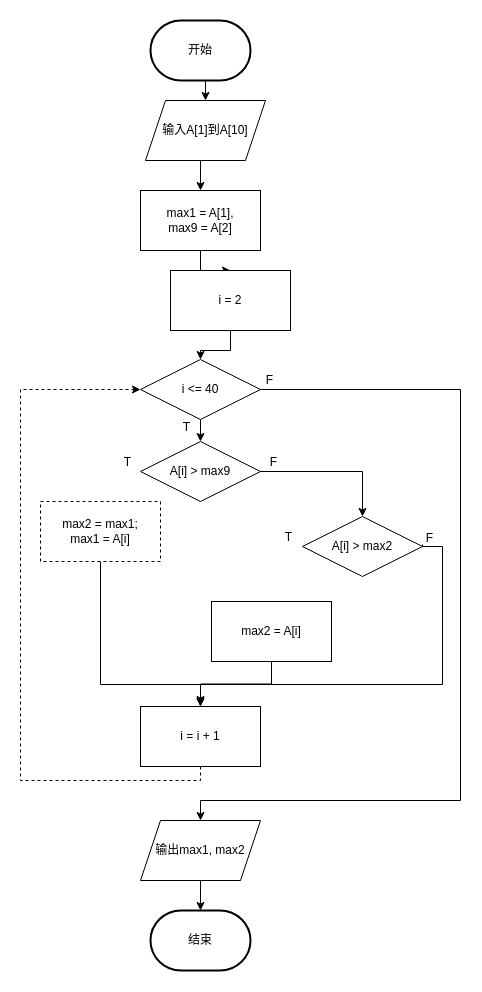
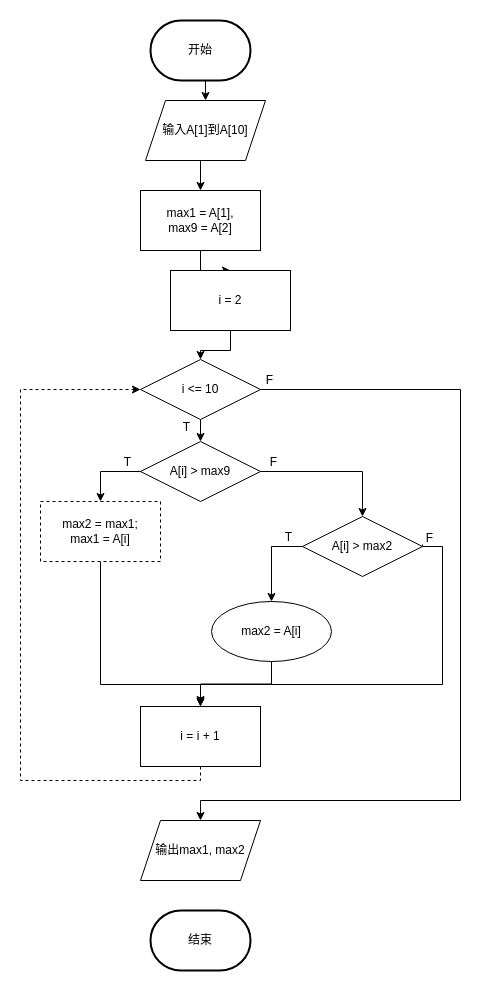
node "i <= 40": label "i <= 40" -> "i <= 10"
edge "A[i] > max9" -> "max2 = max1; max1 = A[i]": added
edge "A[i] > max2" -> "max2 = A[i]": added
node "max2 = A[i]": shape rectangle -> ellipse
edge "输出max1, max2" -> "结束": removed
